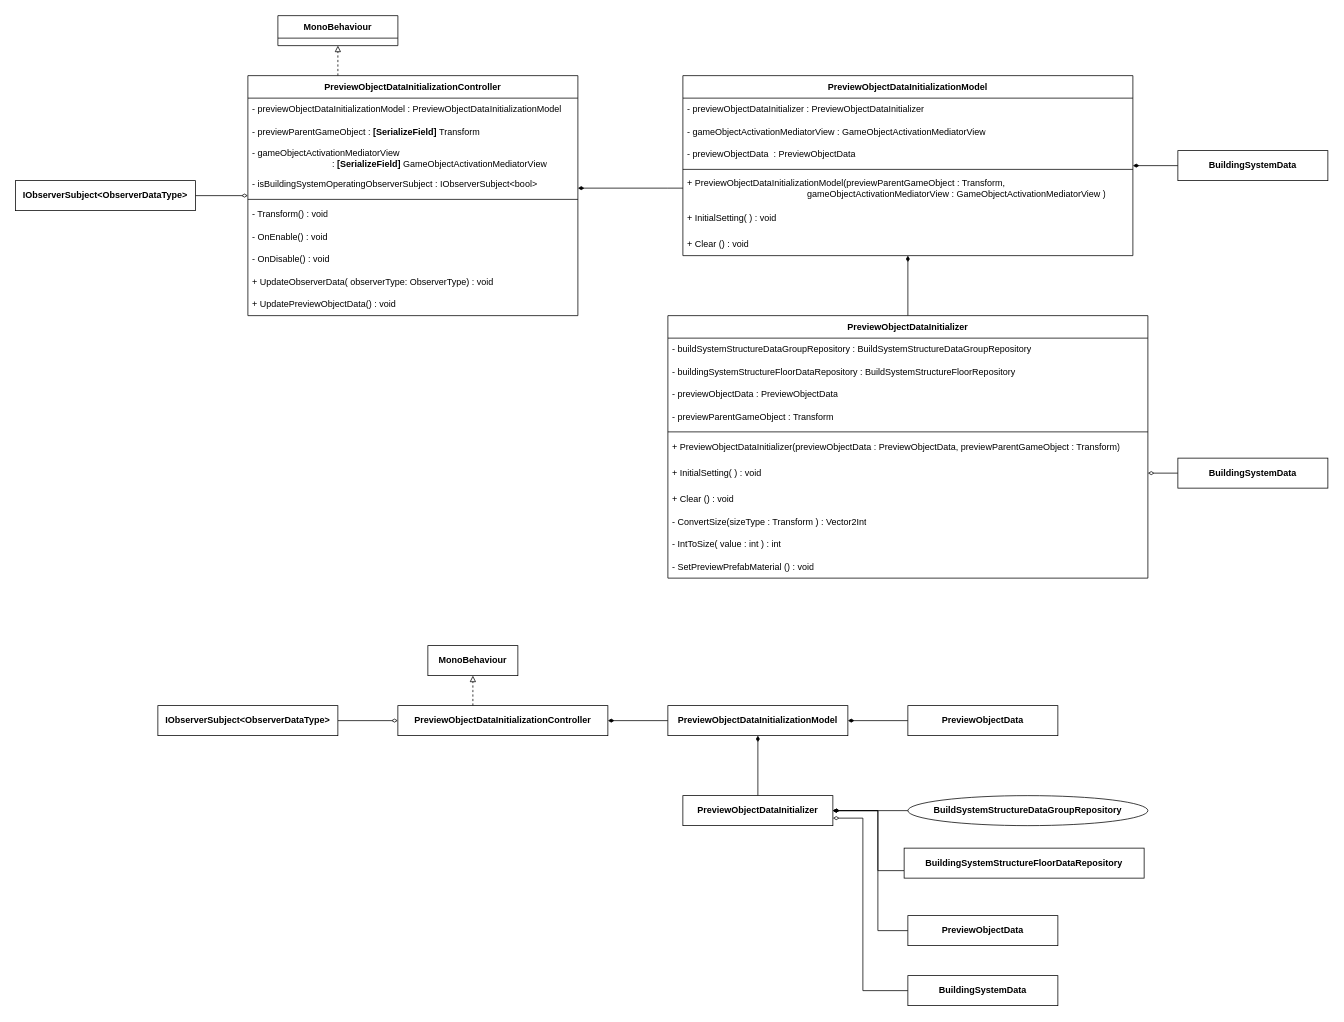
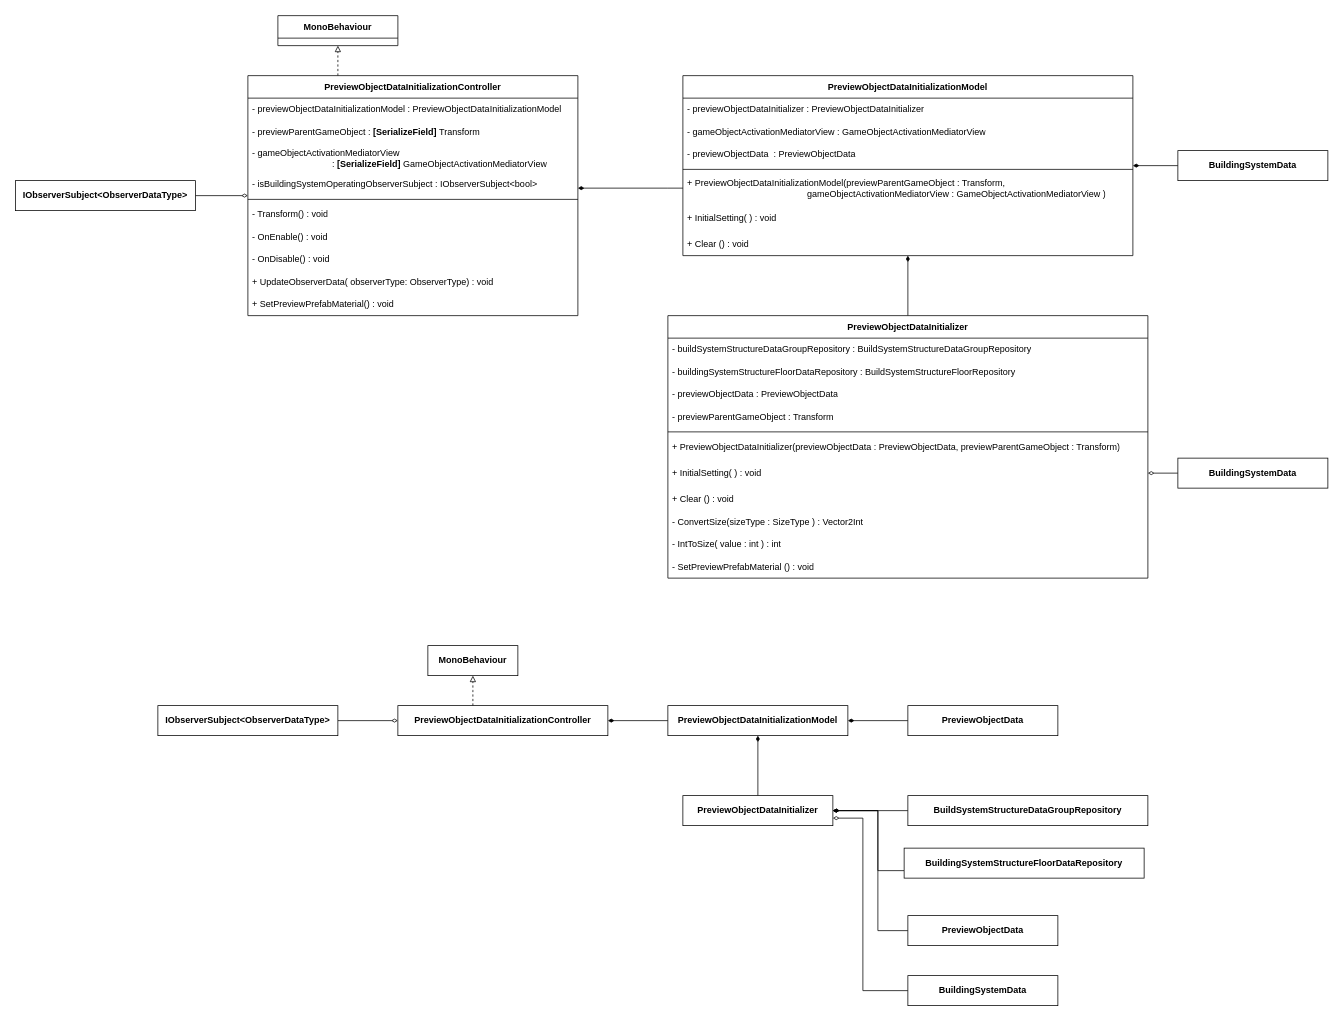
node "+ UpdatePreviewObjectData() : void": label "+ UpdatePreviewObjectData() : void" -> "+ SetPreviewPrefabMaterial() : void"
node "- ConvertSize(sizeType : Transform ) : Vector2Int": label "- ConvertSize(sizeType : Transform ) : Vector2Int" -> "- ConvertSize(sizeType : SizeType ) : Vector2Int"
node "BuildSystemStructureDataGroupRepository": shape ellipse -> rectangle
